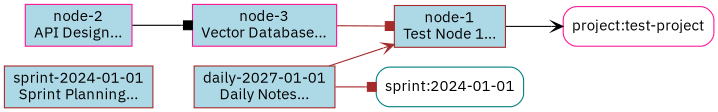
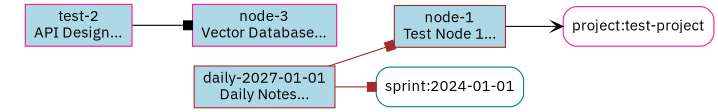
node "node-2 API Design...": label "node-2 API Design..." -> "test-2 API Design..."
edge "node-3 Vector Database..." -> "node-1 Test Node 1...": removed
edge "daily-2027-01-01 Daily Notes..." -> "node-1 Test Node 1...": arrowhead vee -> box
node "sprint-2024-01-01 Sprint Planning...": removed
